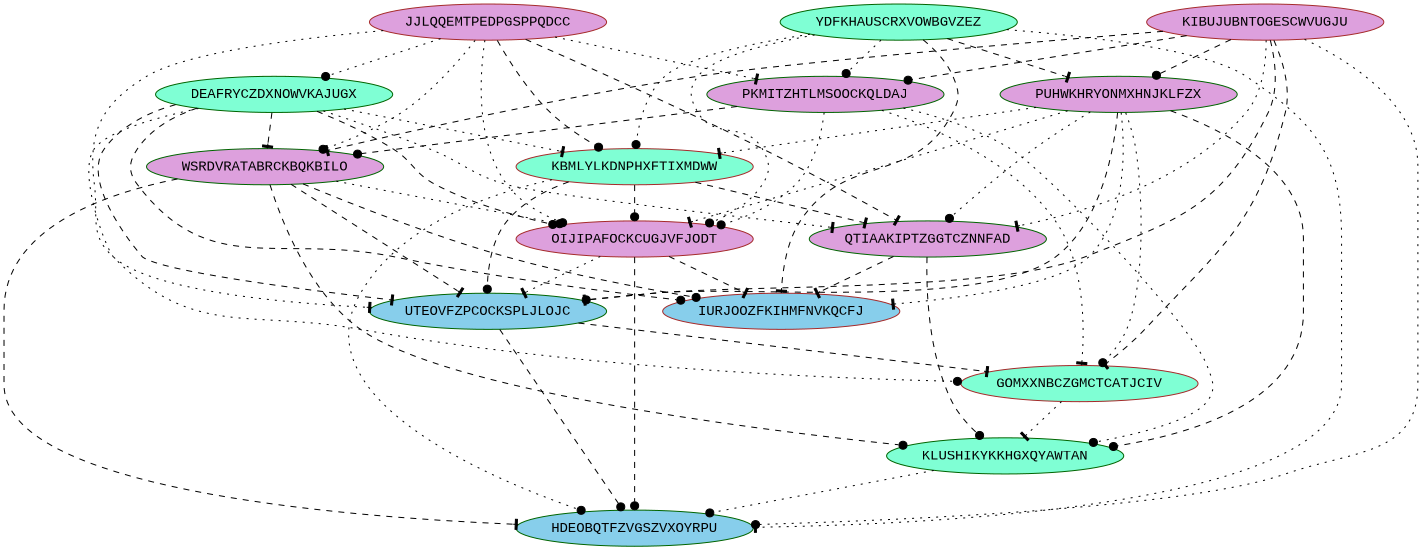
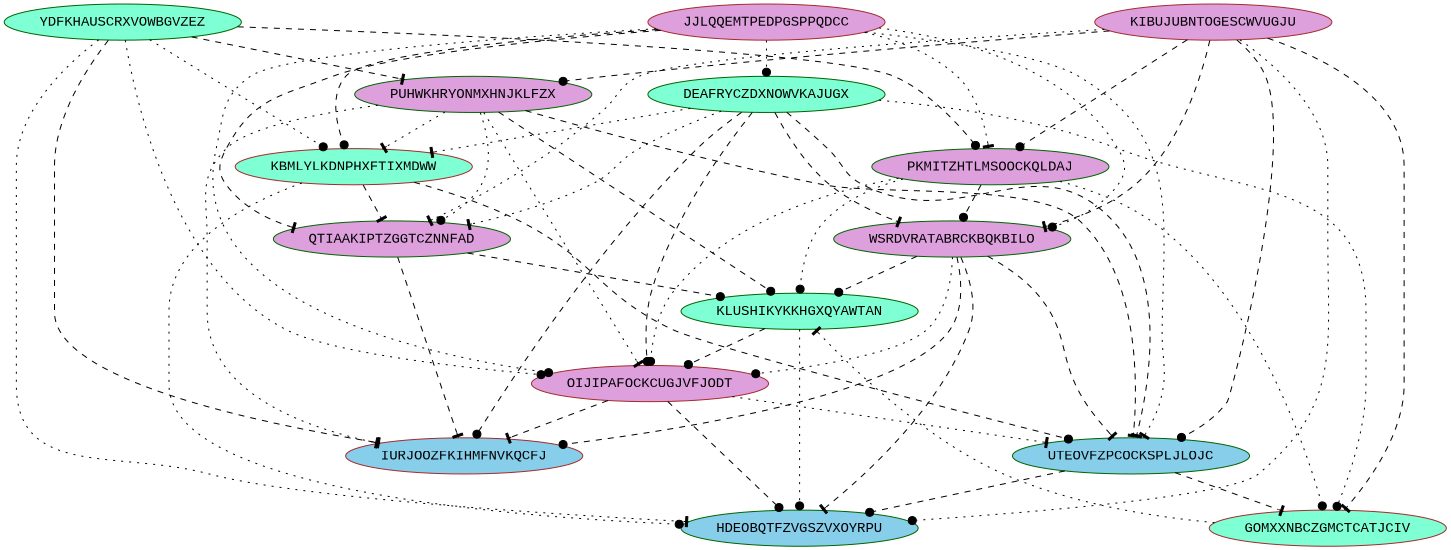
edge "YDFKHAUSCRXVOWBGVZEZ" -> "PKMITZHTLMSOOCKQLDAJ": style dotted -> dashed
edge "PKMITZHTLMSOOCKQLDAJ" -> "GOMXXNBCZGMCTCATJCIV": arrowhead tee -> dot
edge "KBMLYLKDNPHXFTIXMDWW" -> "OIJIPAFOCKCUGJVFJODT": now "KLUSHIKYKKHGXQYAWTAN" -> "OIJIPAFOCKCUGJVFJODT"
edge "PUHWKHRYONMXHNJKLFZX" -> "GOMXXNBCZGMCTCATJCIV": removed
